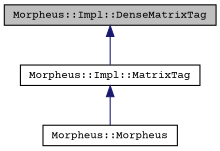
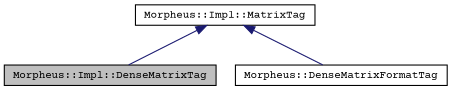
edge "Morpheus::Impl::MatrixTag" -> "Morpheus::Impl::DenseMatrixTag": reversed
node "Morpheus::Morpheus": label "Morpheus::Morpheus" -> "Morpheus::DenseMatrixFormatTag"
